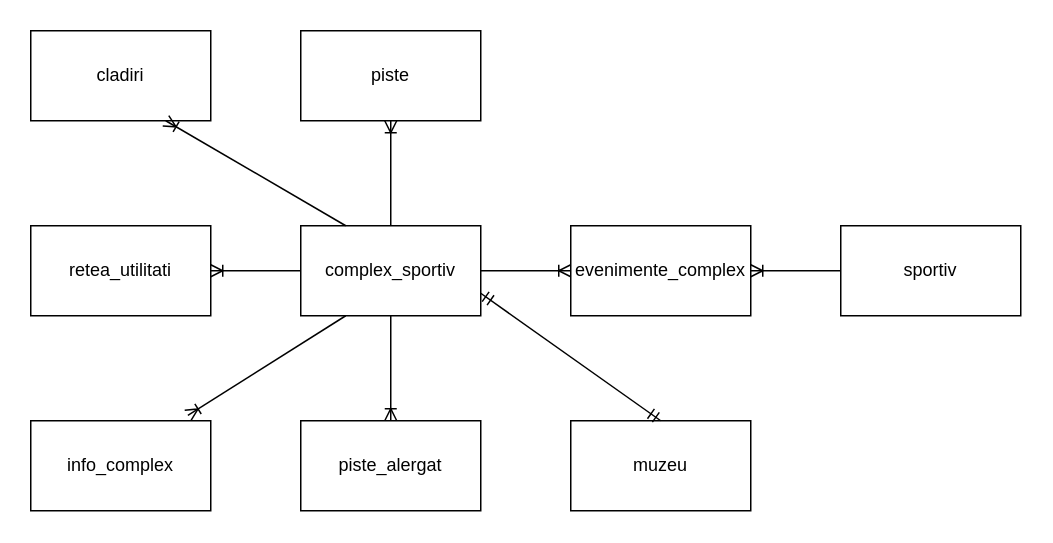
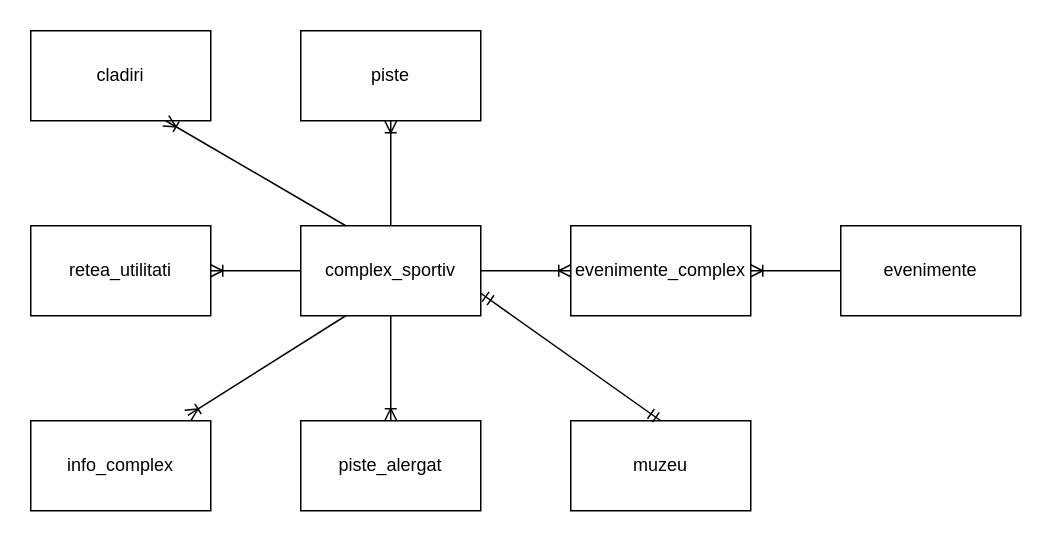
node "sportiv": label "sportiv" -> "evenimente"
